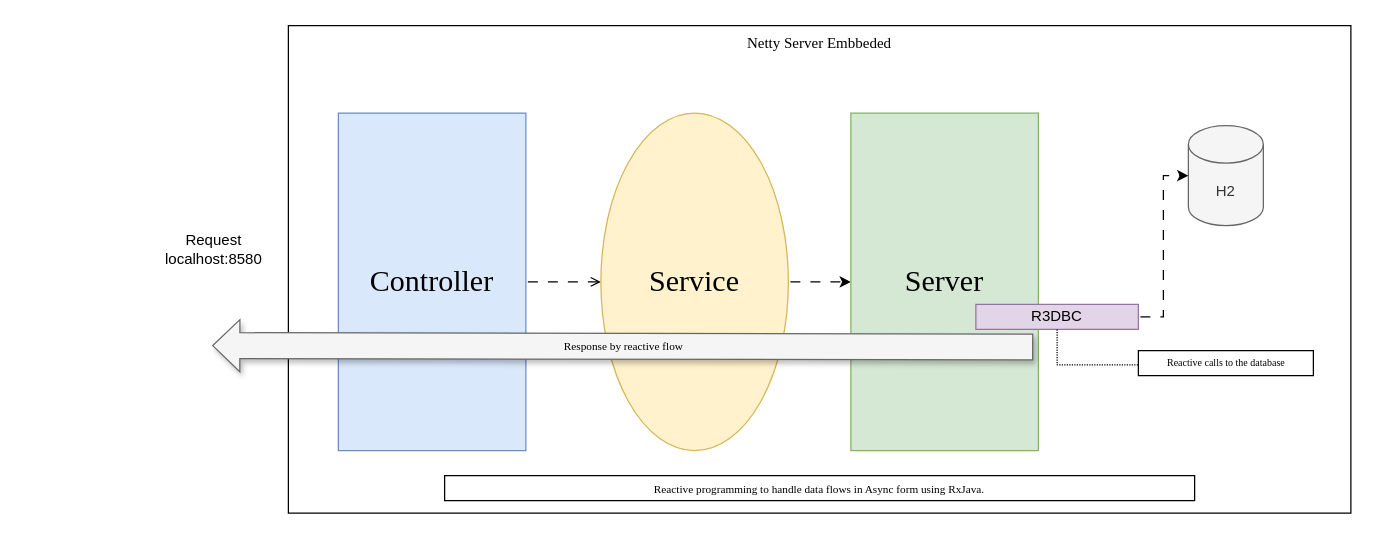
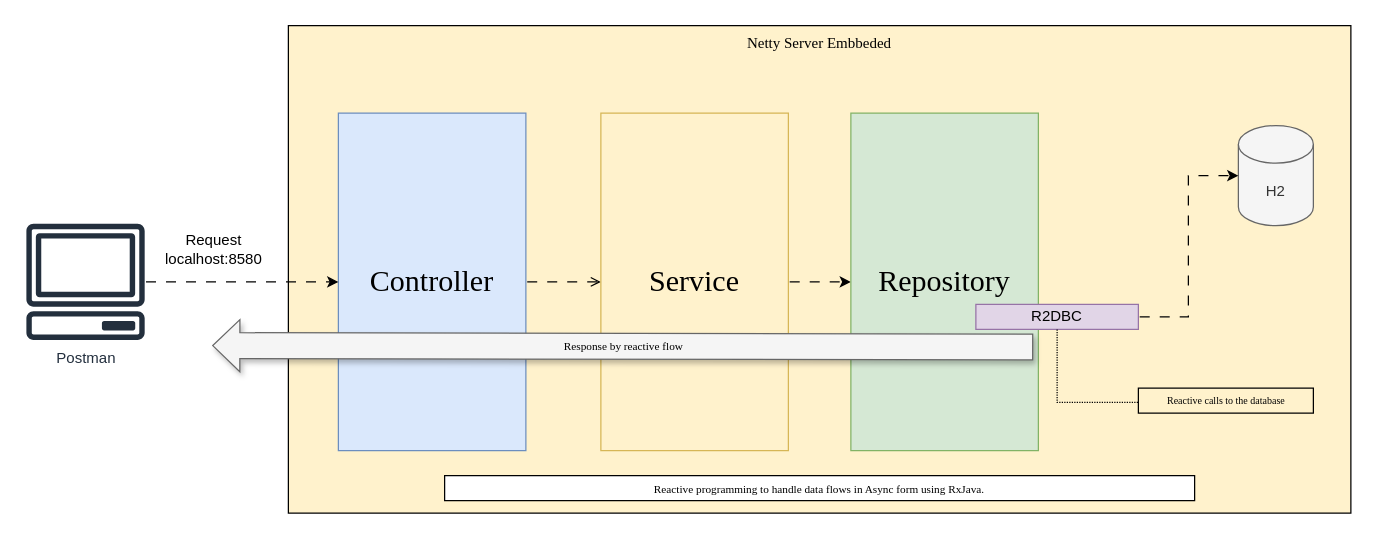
node "H2": moved (1226, 176) -> (1276, 176)
node "Netty Server Embbeded": fillcolor #ffffff -> #fff2cc
node "Postman": added
edge "Postman" -> "Controller": added
node "Service": shape ellipse -> rectangle
node "Server": label "Server" -> "Repository"
node "R3DBC": label "R3DBC" -> "R2DBC"
node "Reactive calls to the database": moved (1226, 363) -> (1226, 401)
